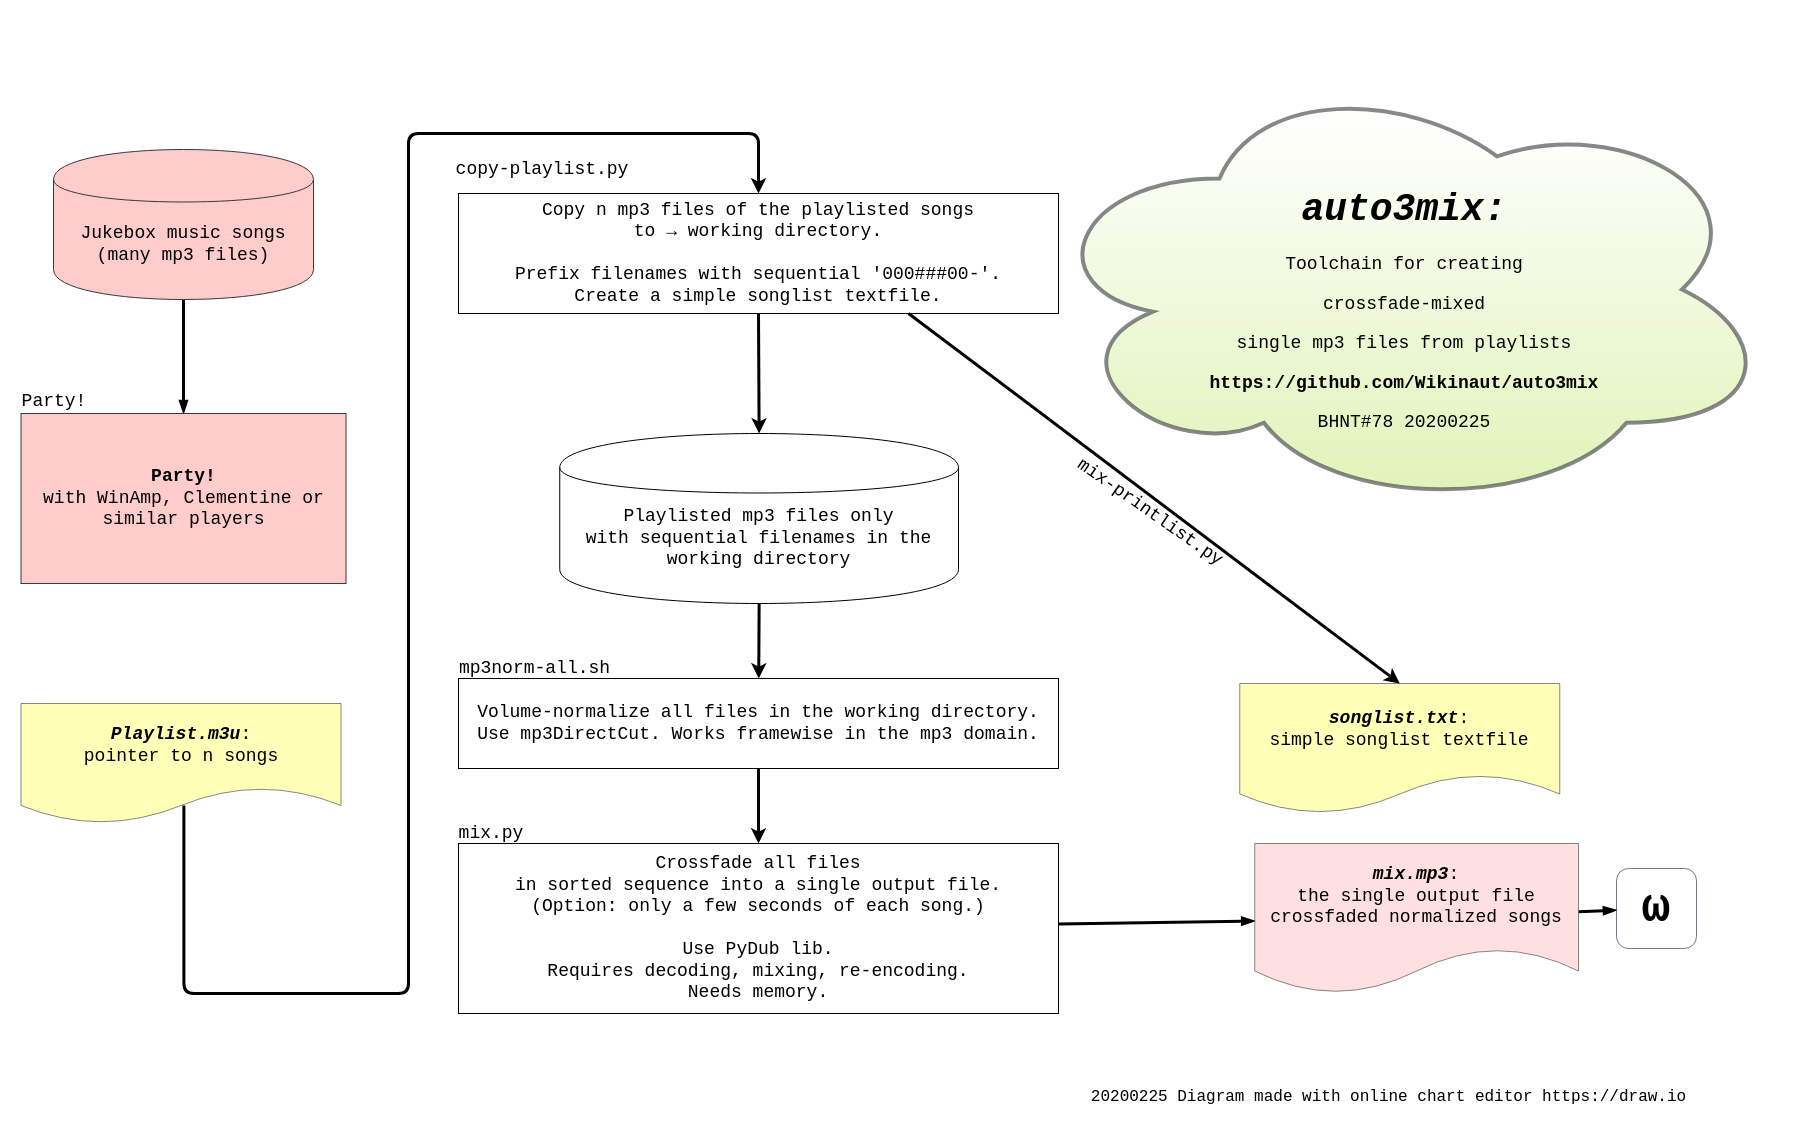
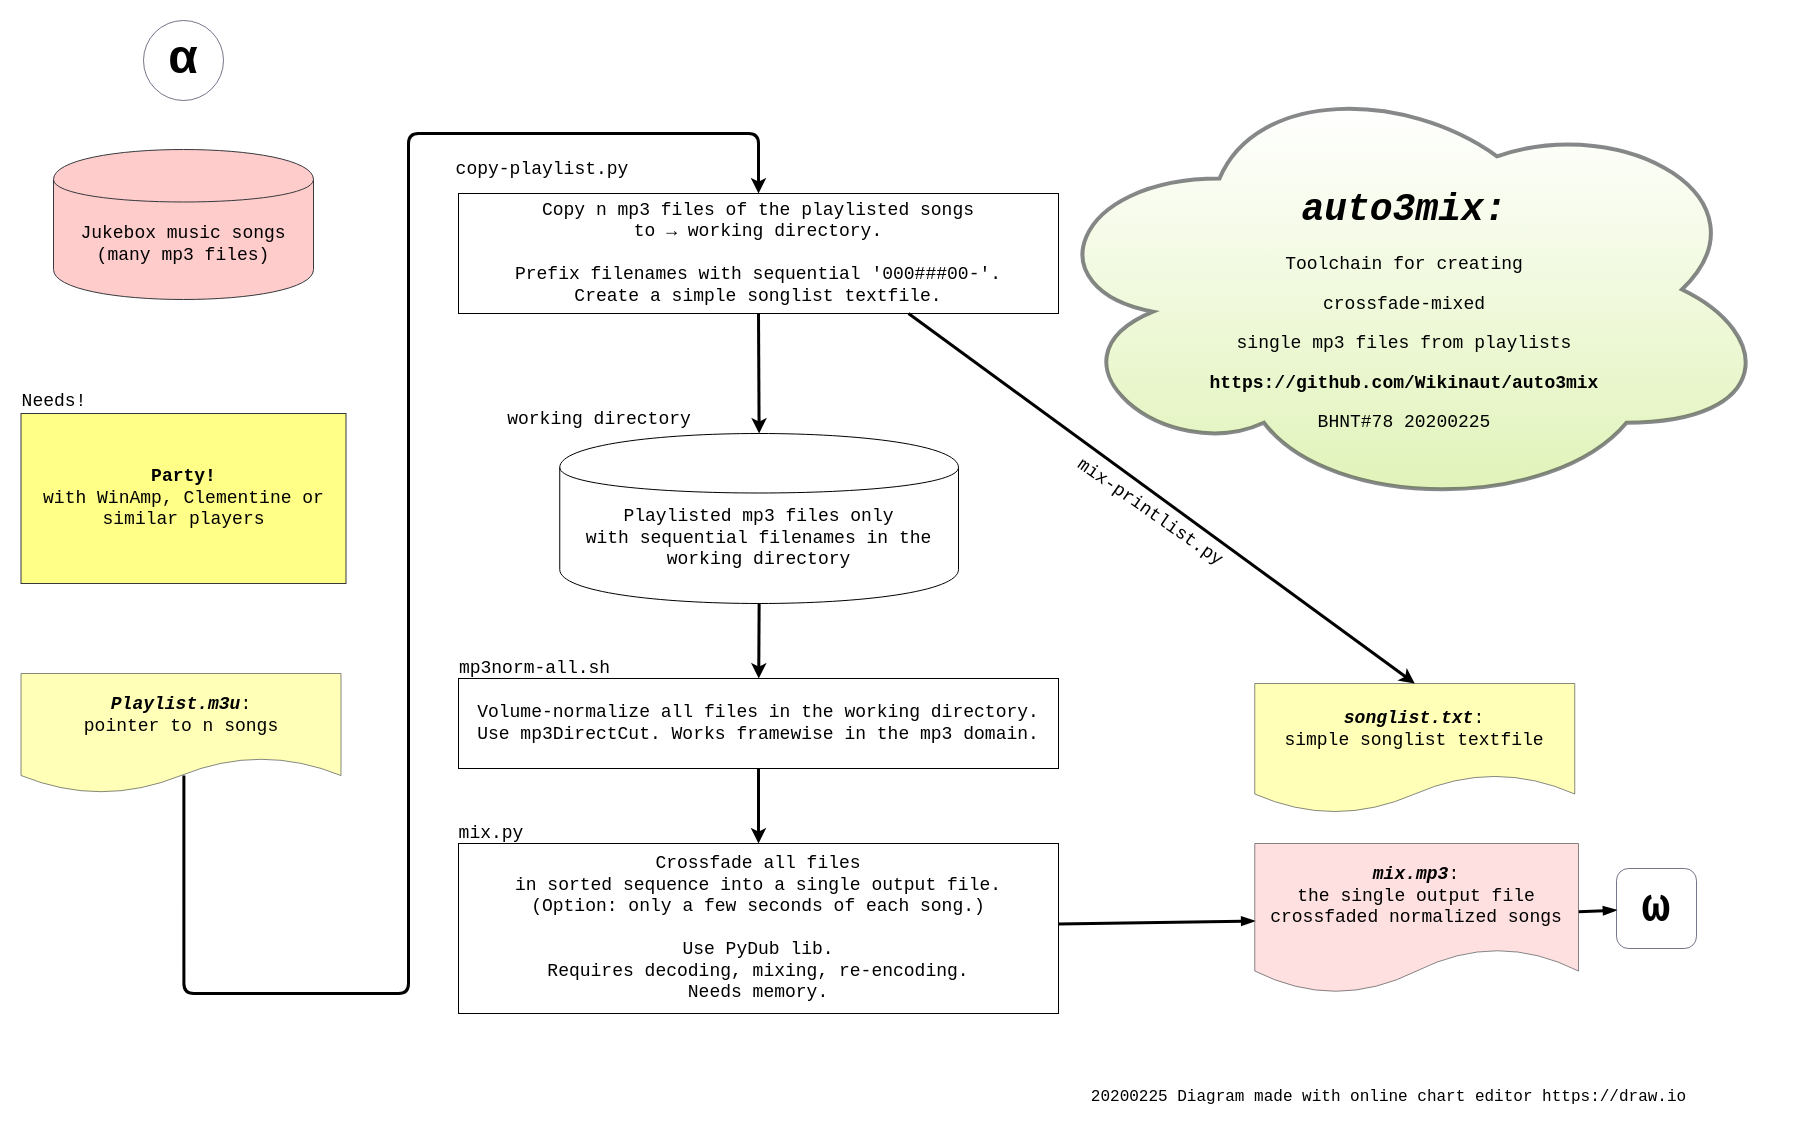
node "α": added
edge "Jukebox music songs(many mp3 files)" -> "Party!with WinAmp, Clementine or similar players": removed
node "Party!": label "Party!" -> "Needs!"
node "working directory": added
node "Party!with WinAmp, Clementine or similar players": fillcolor #ffcccc -> #ffff88
node "songlist.txt: simple songlist textfile": moved (1400, 749) -> (1415, 749)
node "Playlist.m3u:pointer to n songs": moved (181, 764) -> (181, 734)
